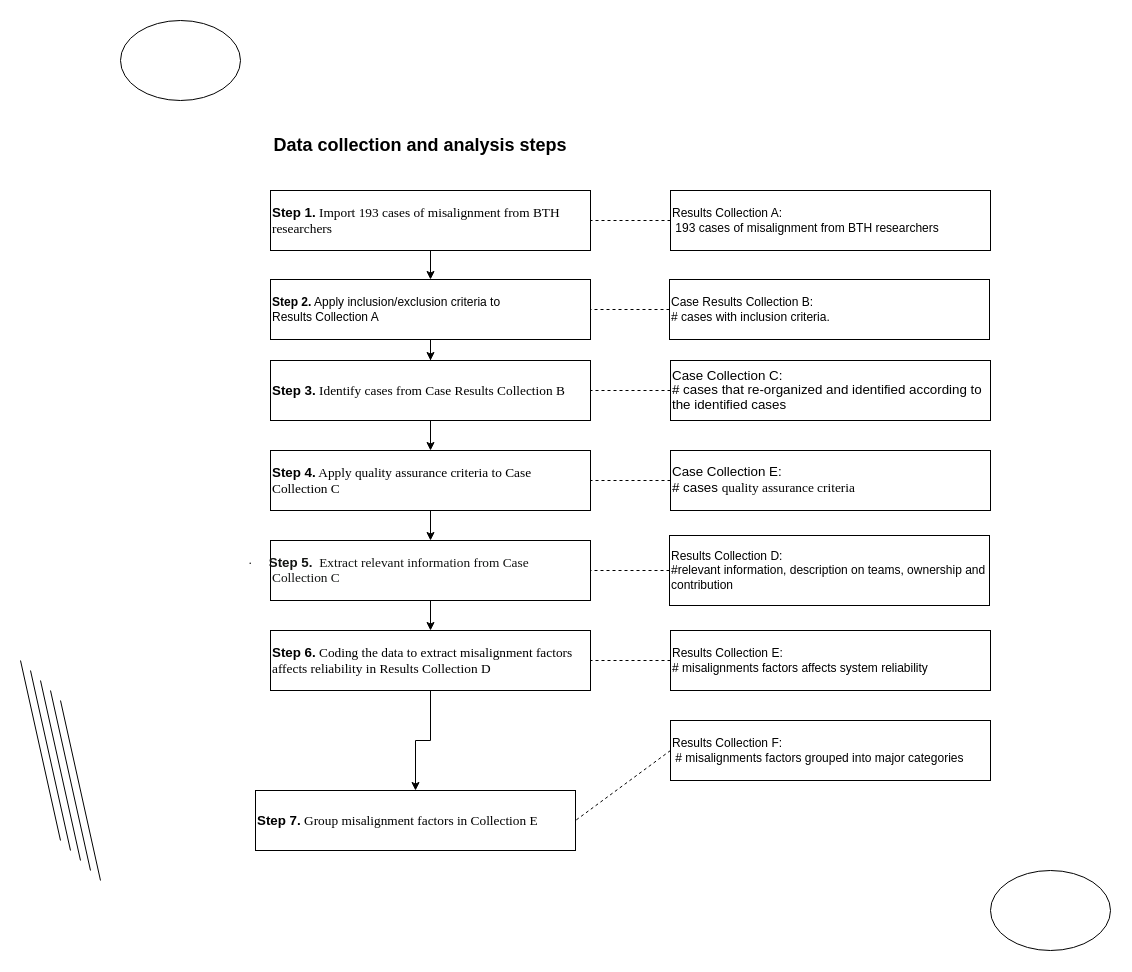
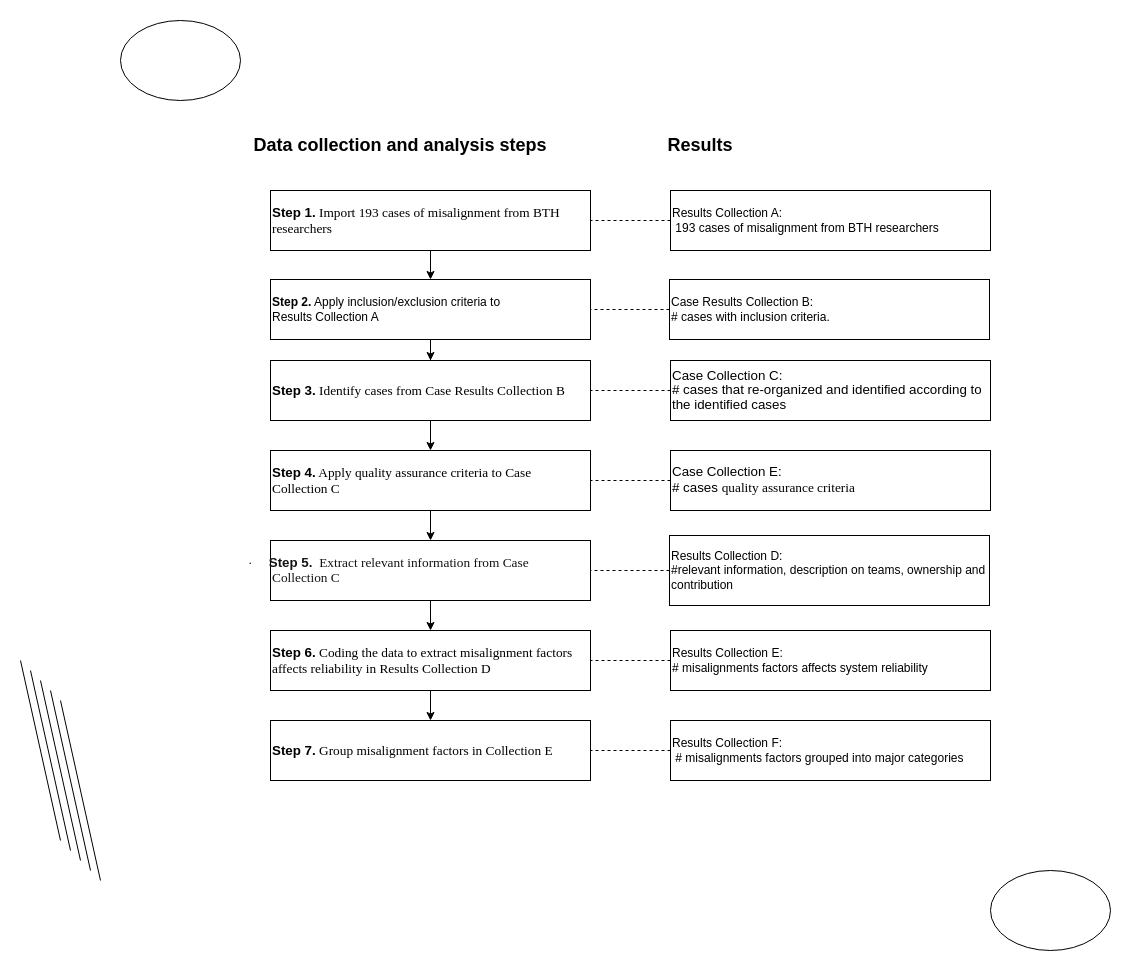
node "Data collection and analysis steps": moved (421, 146) -> (401, 146)
node "Results": added
node "Step 7. Group misalignment factors in Collection E": moved (416, 821) -> (431, 751)
